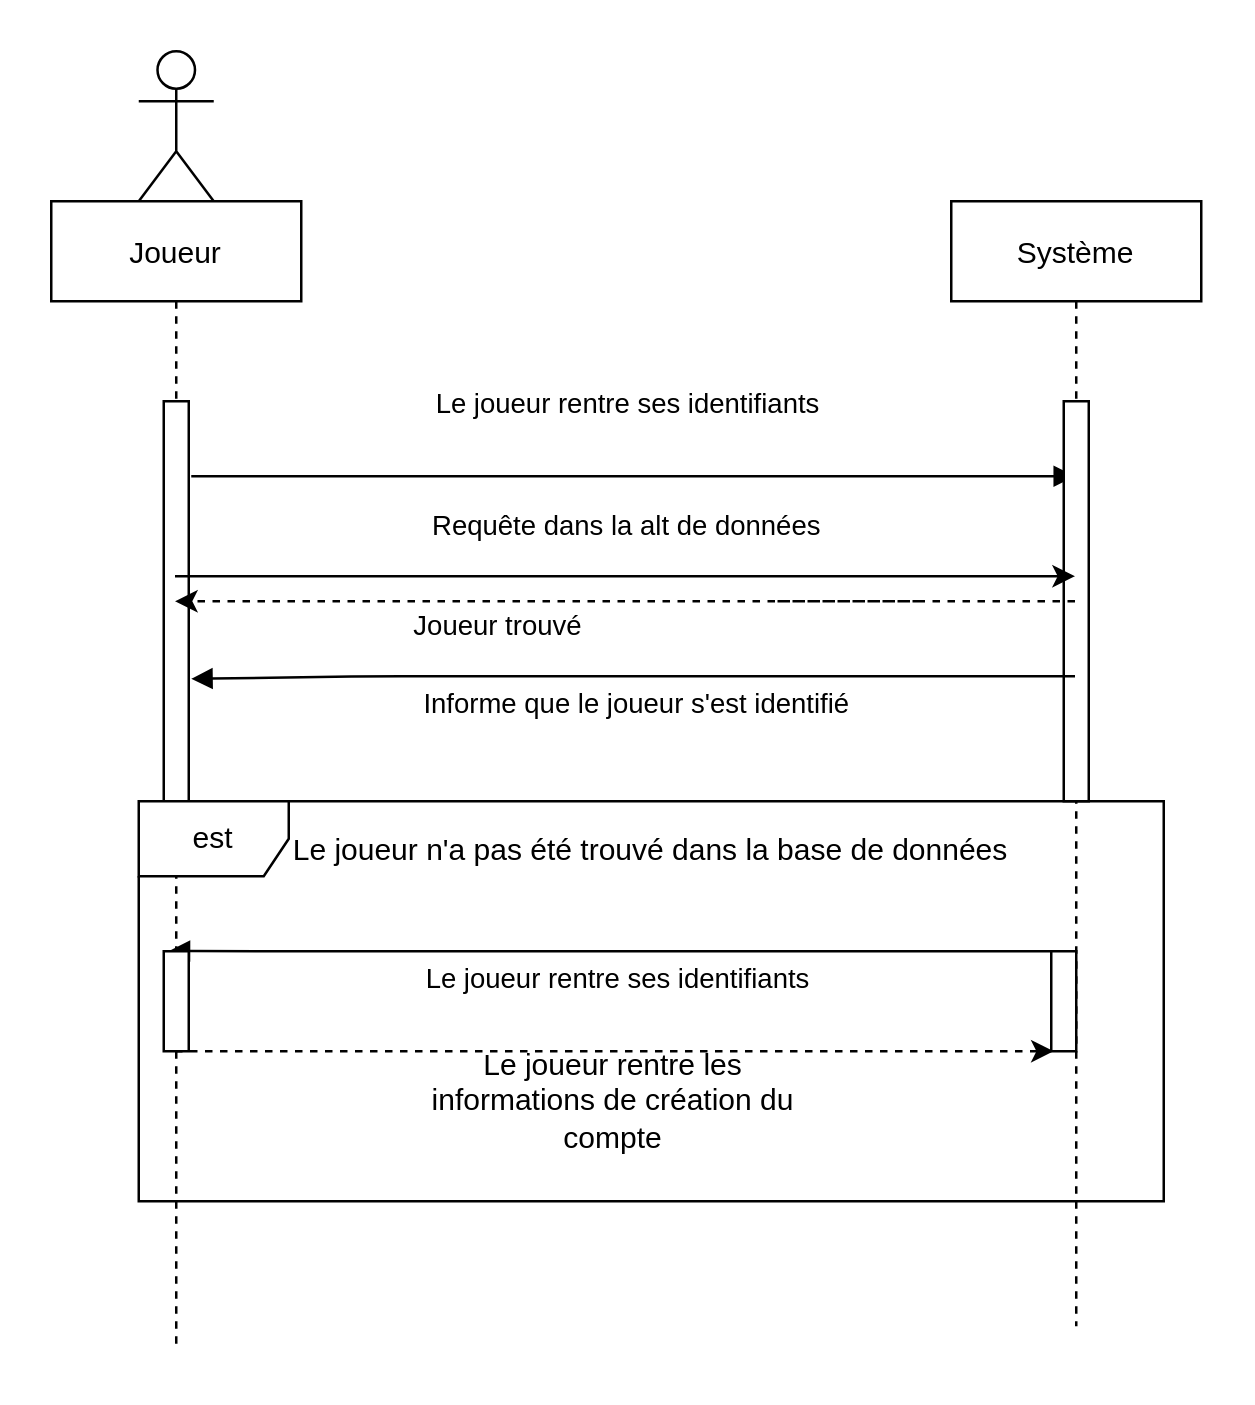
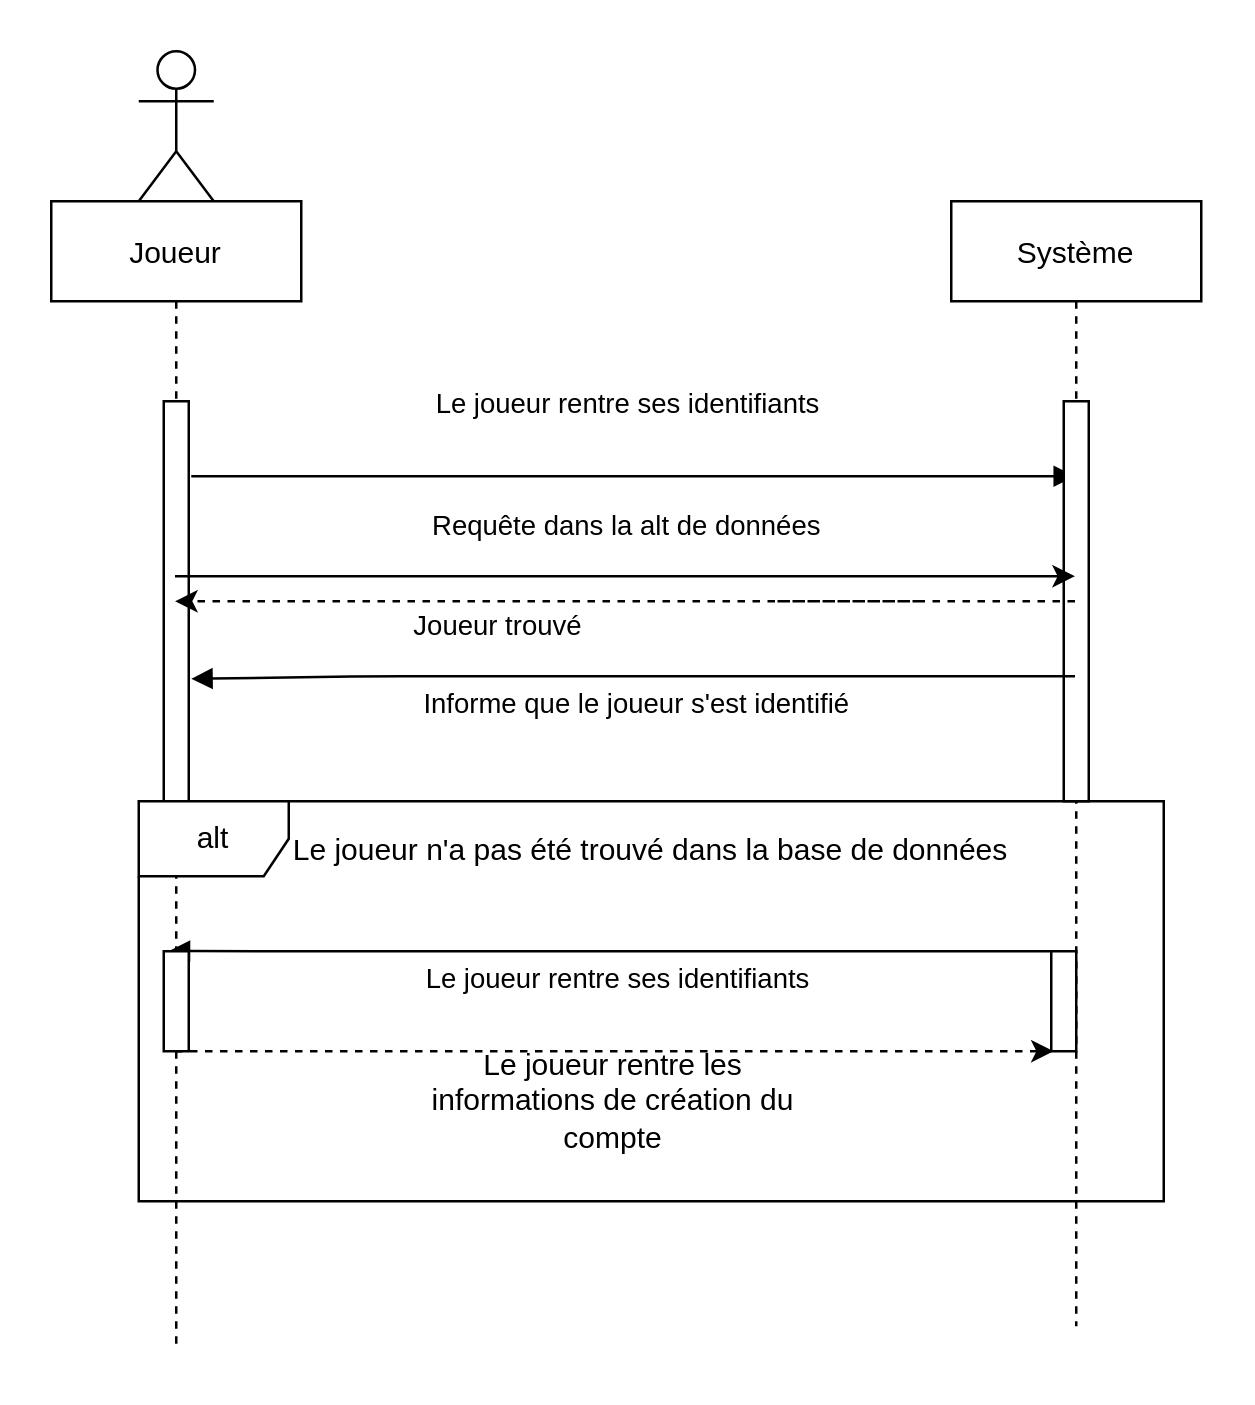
node "est": label "est" -> "alt"
